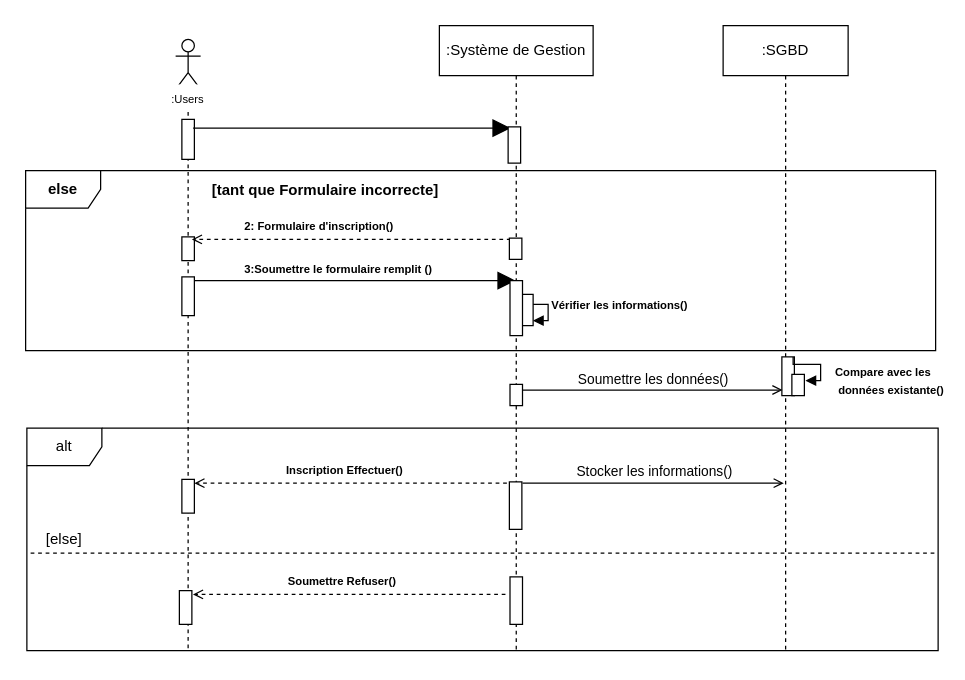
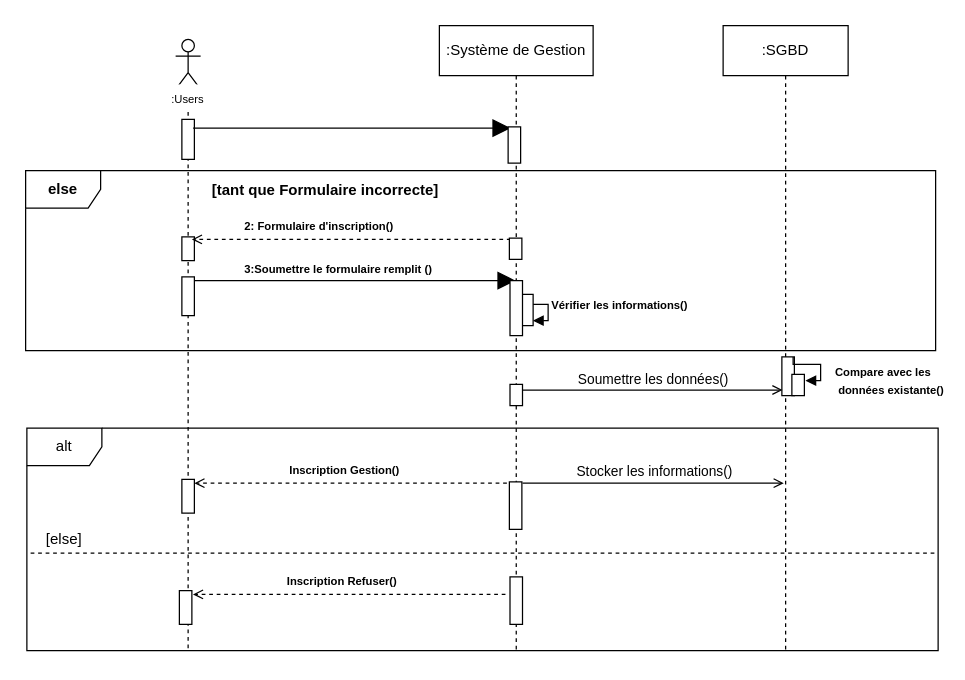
node "Inscription Effectuer()": label "Inscription Effectuer()" -> "Inscription Gestion()"
node "Soumettre Refuser()": label "Soumettre Refuser()" -> "Inscription Refuser()"
